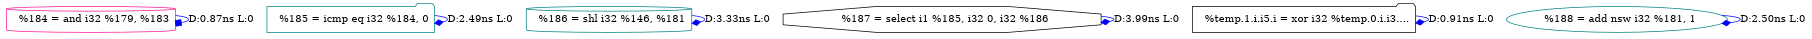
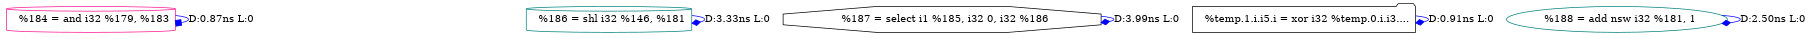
node "%185 = icmp eq i32 %184, 0": removed
